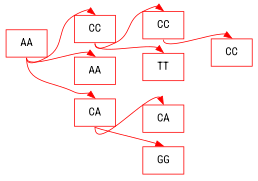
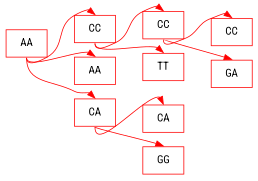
node "GA": added
